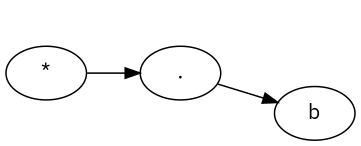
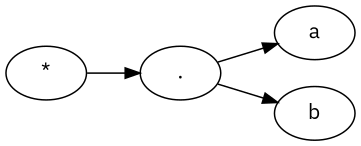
node "a": added
